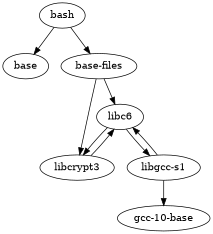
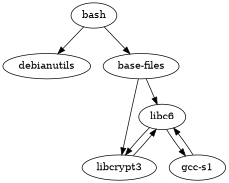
node "base": label "base" -> "debianutils"
node "libgcc-s1": label "libgcc-s1" -> "gcc-s1"
node "gcc-10-base": removed
